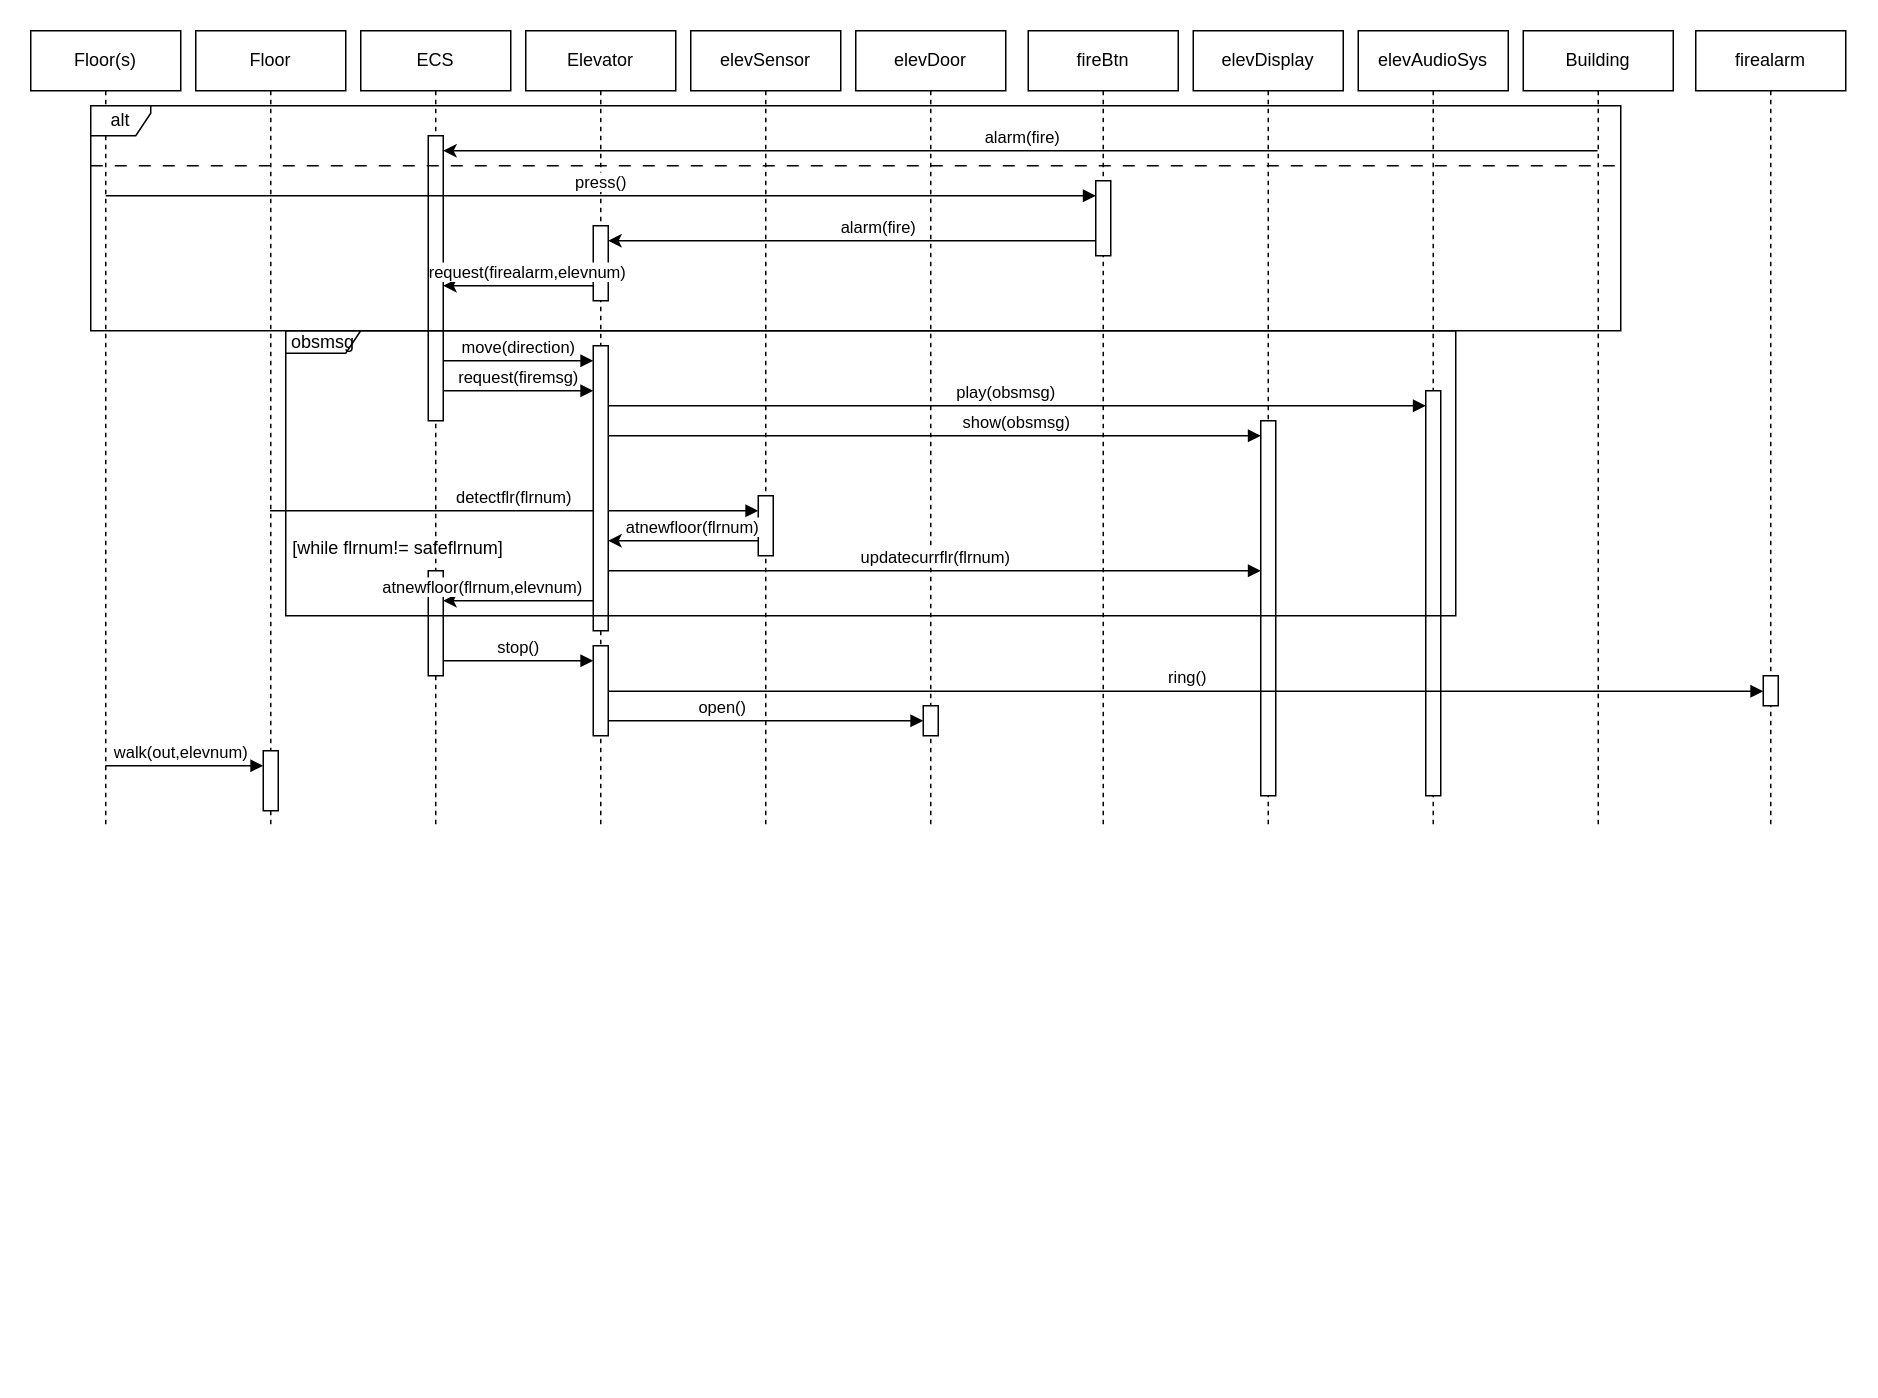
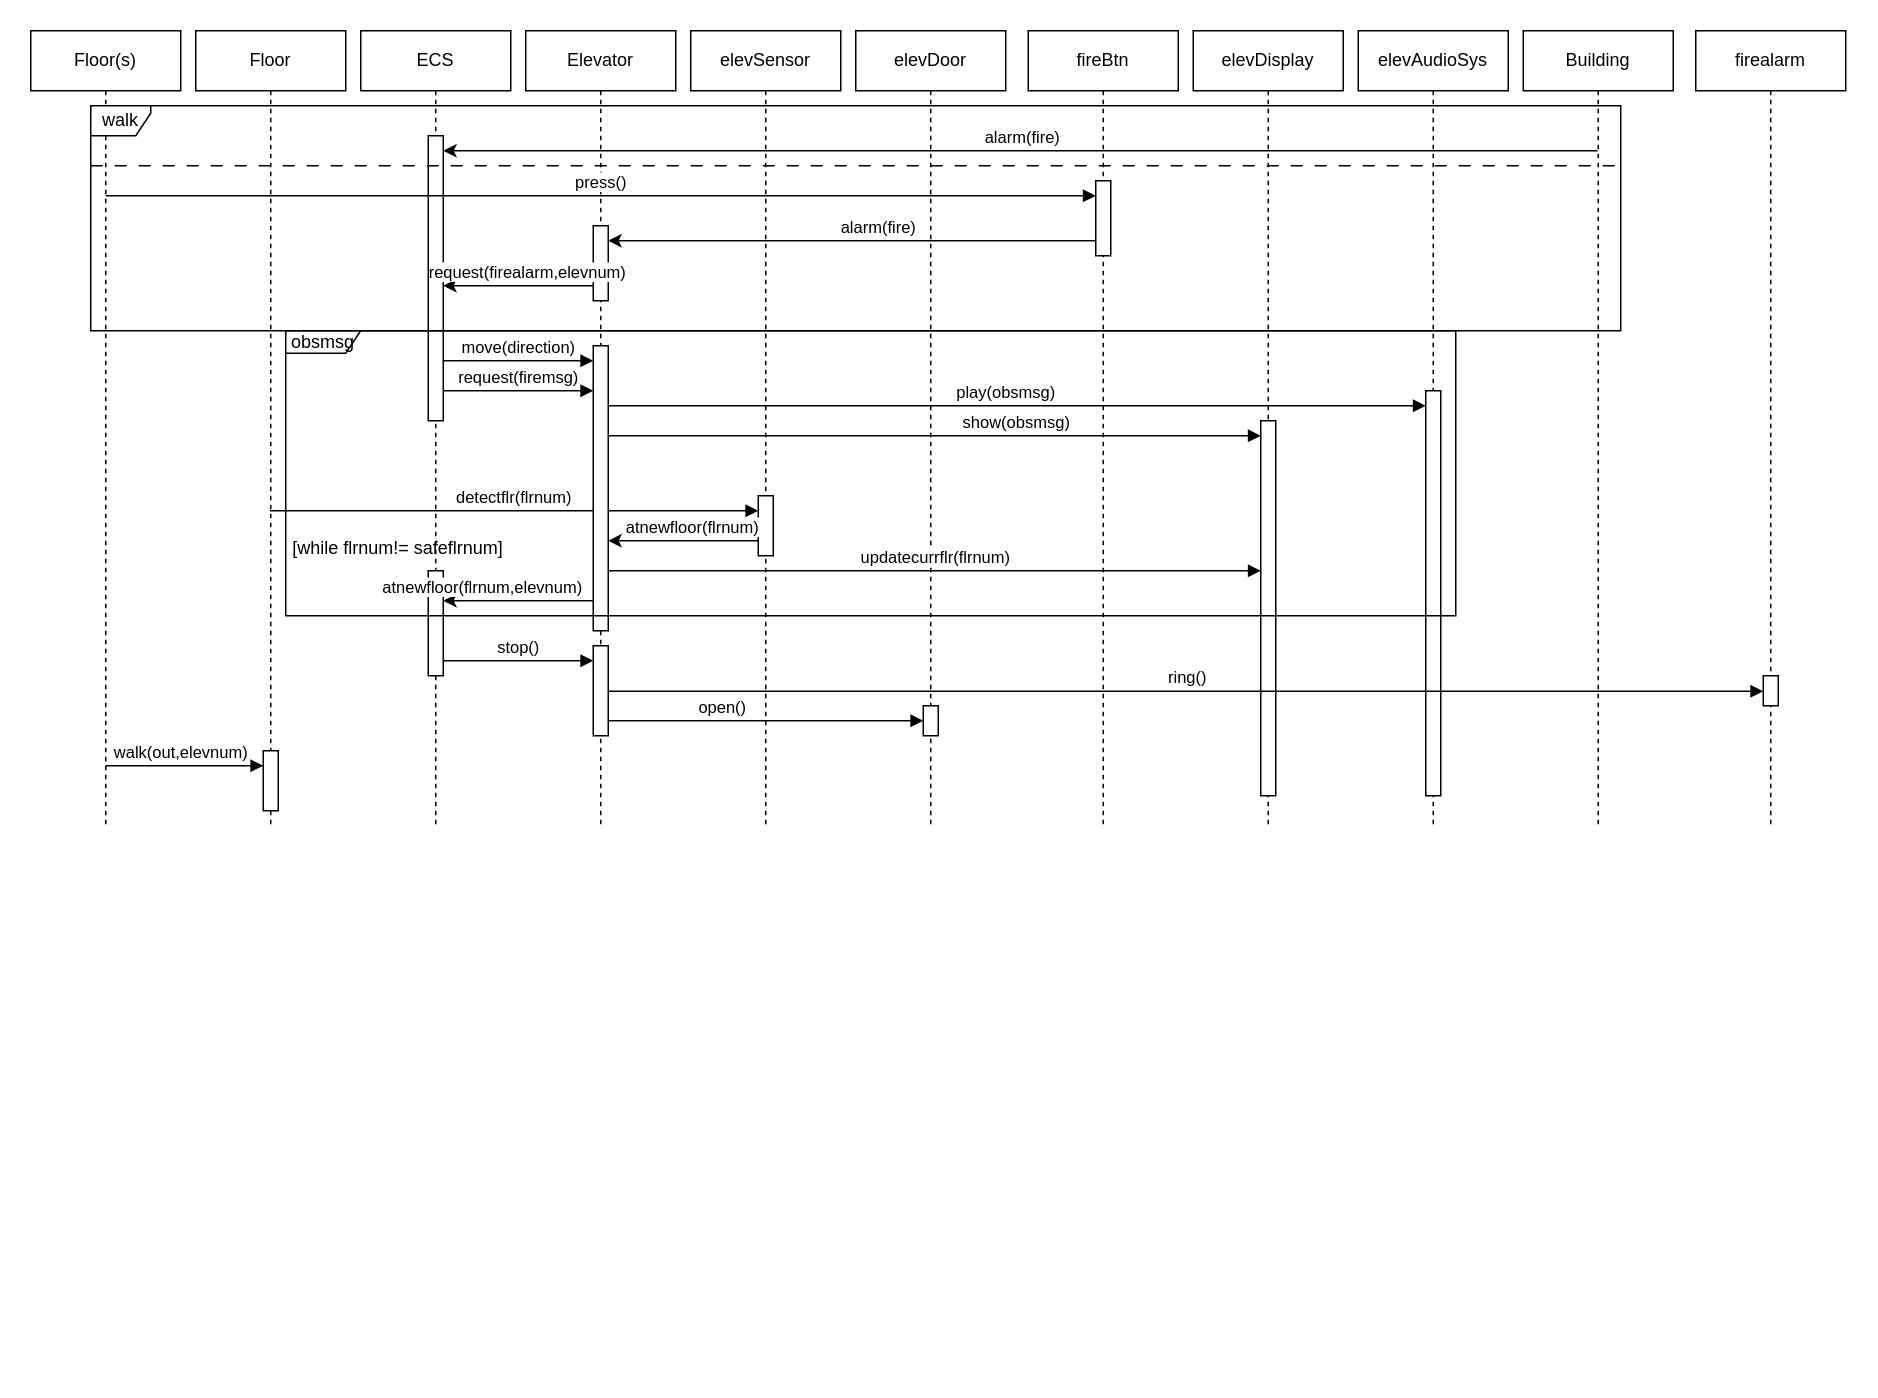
node "alt": label "alt" -> "walk"
